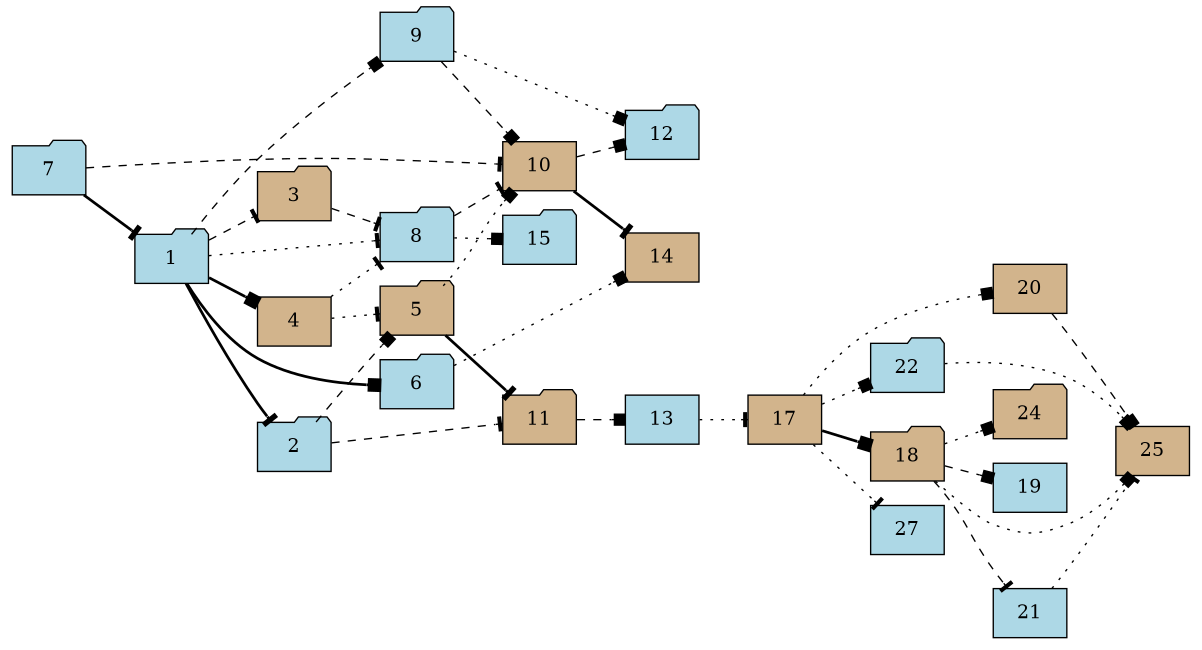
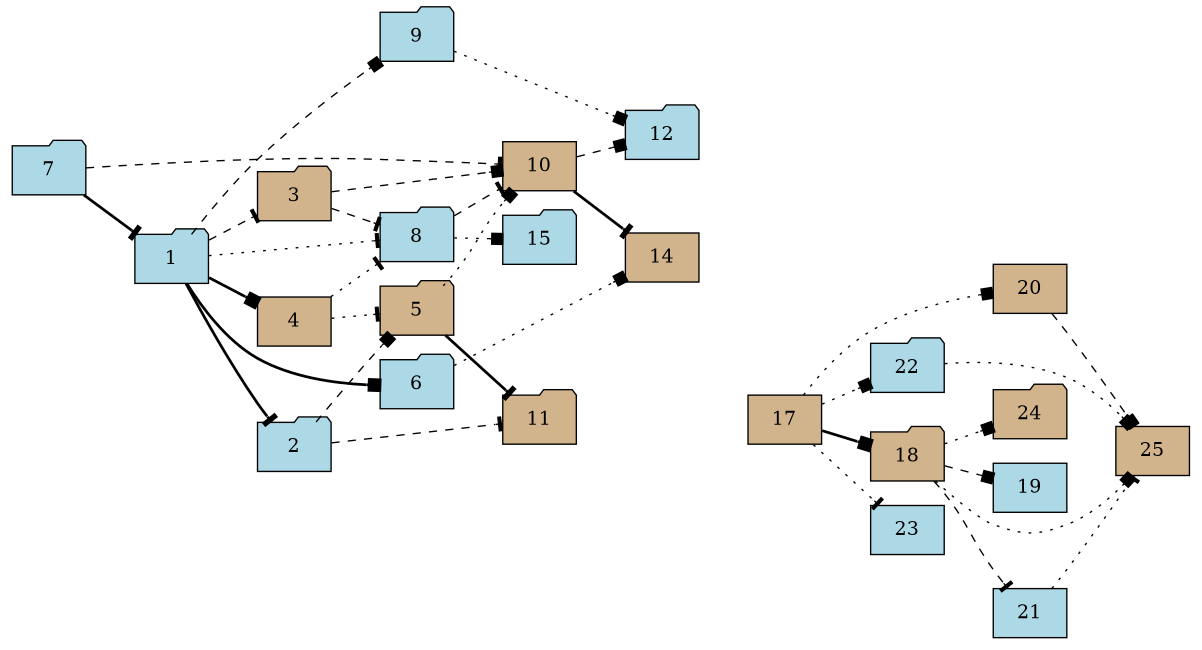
edge "9" -> "10": now "3" -> "10"
node "13": removed
node "27": label "27" -> "23"
